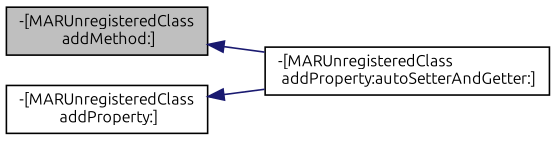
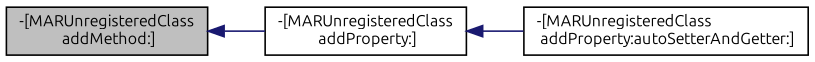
edge "-[MARUnregisteredClass addProperty:autoSetterAndGetter:]" -> "-[MARUnregisteredClass addMethod:]": now "-[MARUnregisteredClass addProperty:]" -> "-[MARUnregisteredClass addMethod:]"
